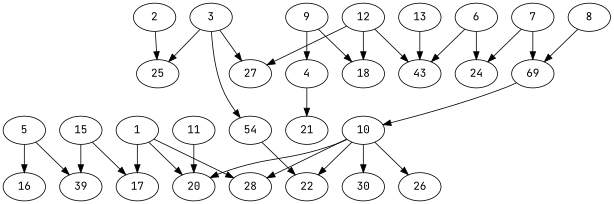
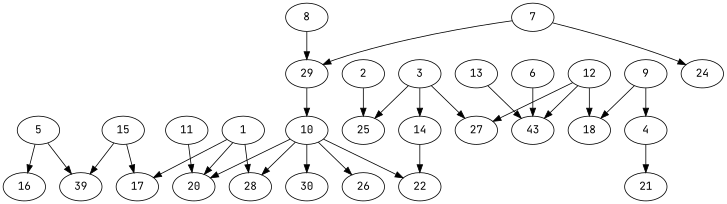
edge "6" -> "24": removed
node "69": label "69" -> "29"
node "54": label "54" -> "14"
